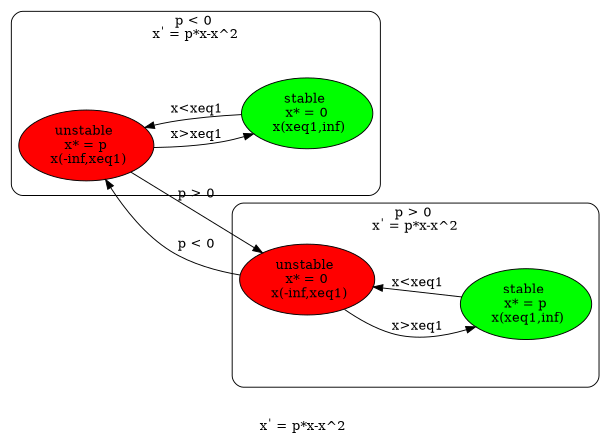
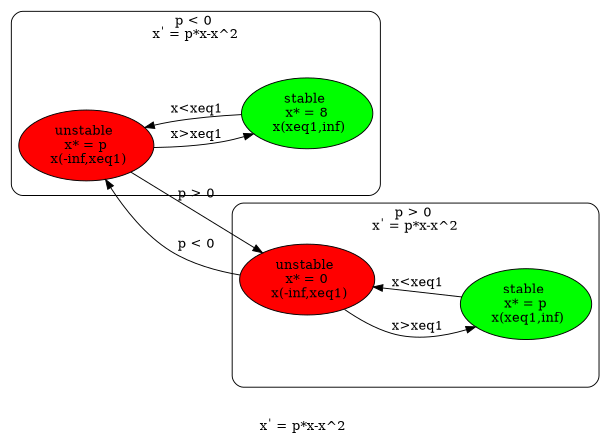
node "stable x* = 0 x(xeq1,inf)": label "stable x* = 0 x(xeq1,inf)" -> "stable x* = 8 x(xeq1,inf)"
